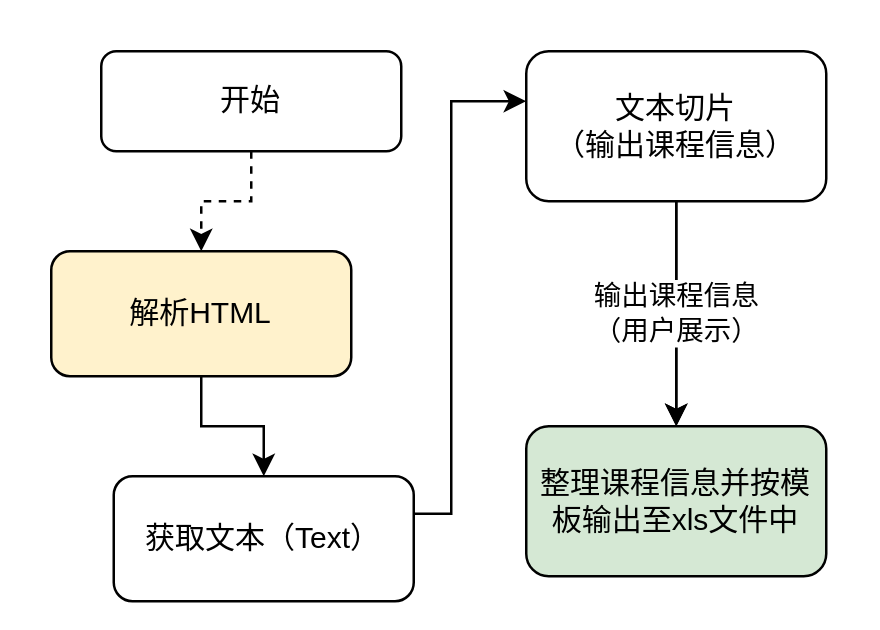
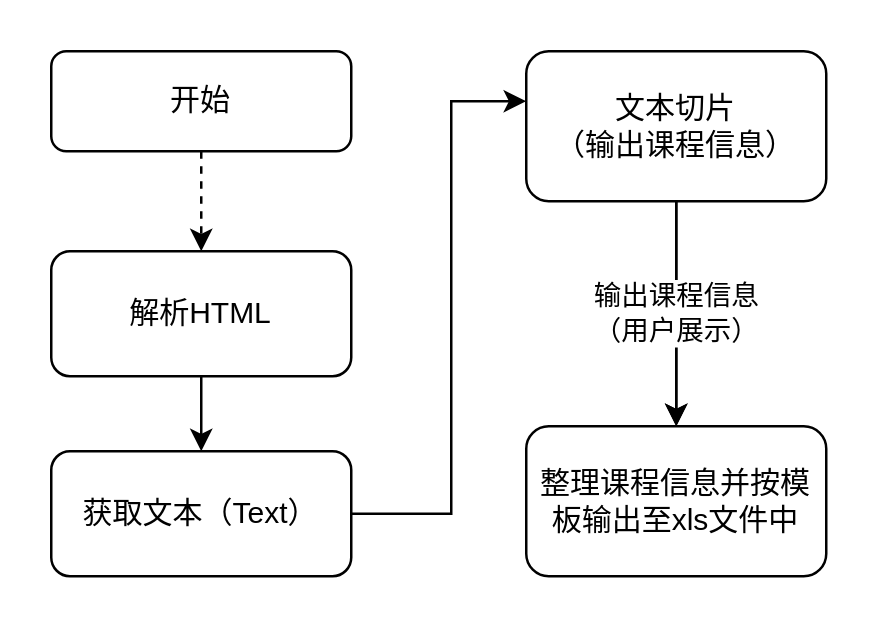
node "开始": moved (251, 101) -> (201, 101)
node "解析HTML": fillcolor #fff2cc -> #ffffff
node "整理课程信息并按模板输出至xls文件中": fillcolor #d5e8d4 -> #ffffff
node "获取文本（Text）": moved (264, 539) -> (201, 514)
